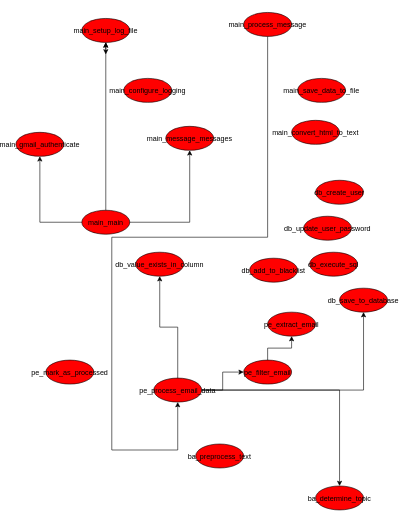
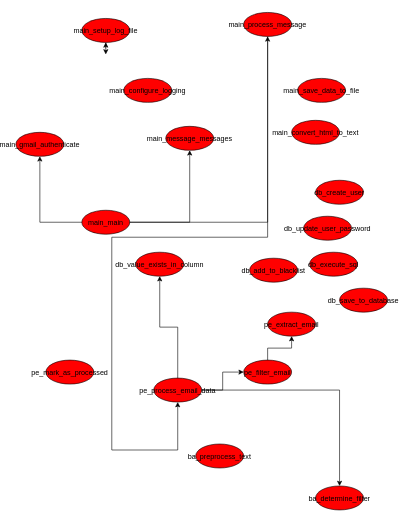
edge "main_main" -> "main_setup_log_file": now "main_main" -> "main_process_message"
edge "pe_process_email_data" -> "db_save_to_database": removed
node "ba_determine_topic": label "ba_determine_topic" -> "ba_determine_filter"
